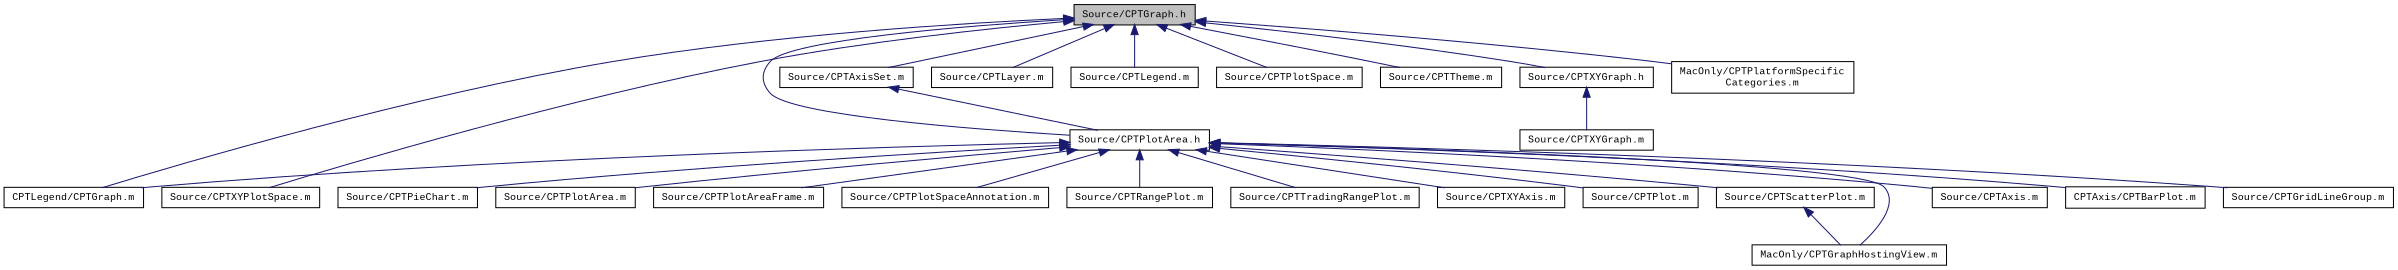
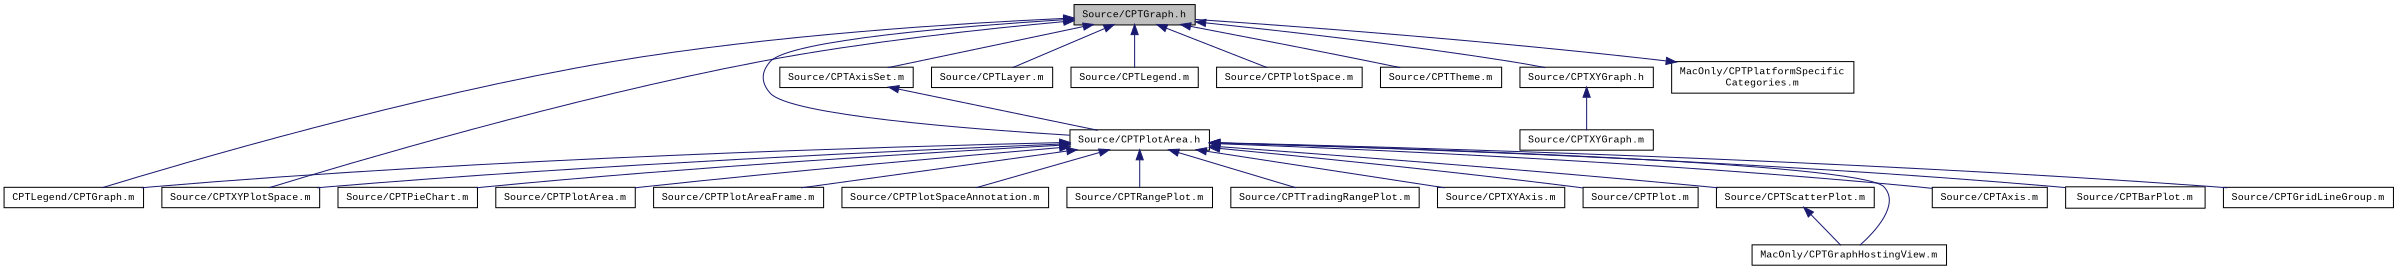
edge "MacOnly/CPTPlatformSpecific Categories.m" -> "Source/CPTGraph.h": reversed
edge "Source/CPTXYPlotSpace.m" -> "Source/CPTPlotArea.h": added
node "CPTAxis/CPTBarPlot.m": label "CPTAxis/CPTBarPlot.m" -> "Source/CPTBarPlot.m"
